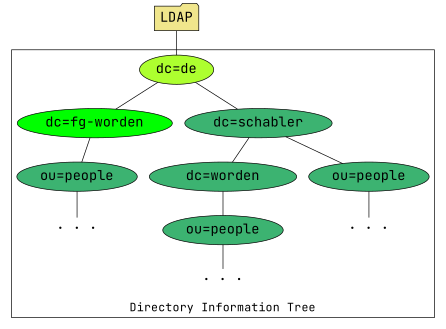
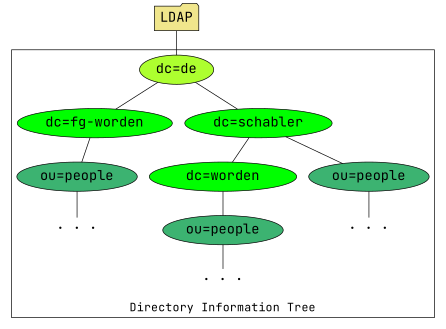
node "dc=schabler": fillcolor mediumseagreen -> green
node "dc=worden": fillcolor mediumseagreen -> green
